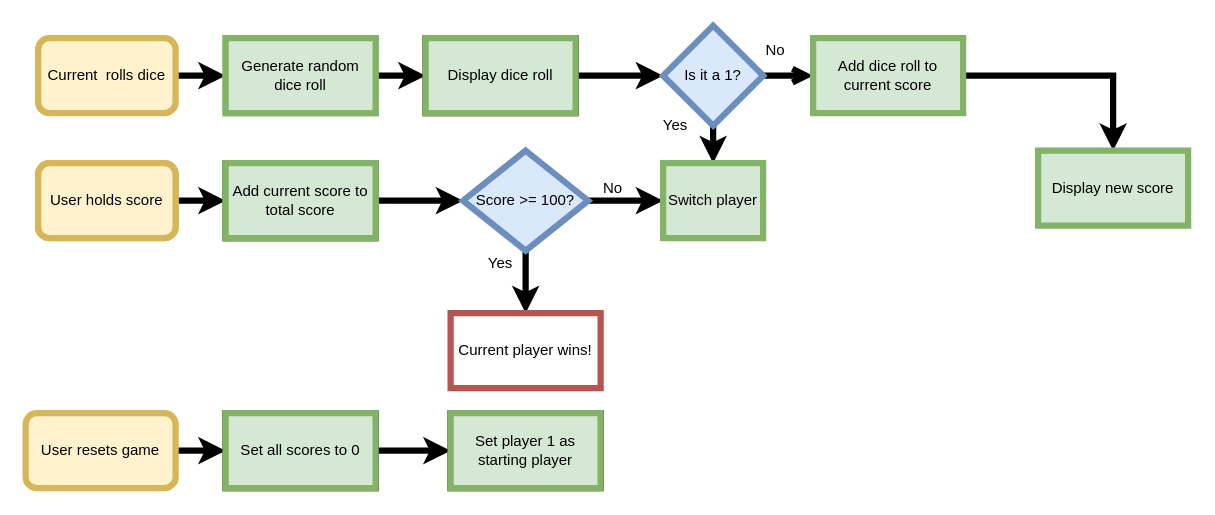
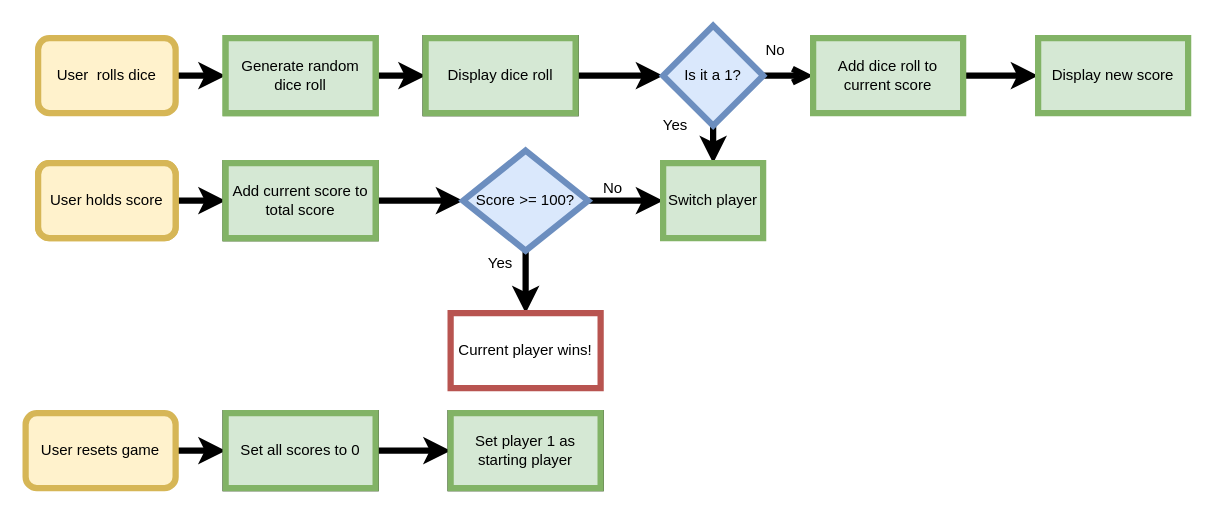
node "Current rolls dice": label "Current rolls dice" -> "User rolls dice"
node "Display new score": moved (1113, 188) -> (1113, 76)
